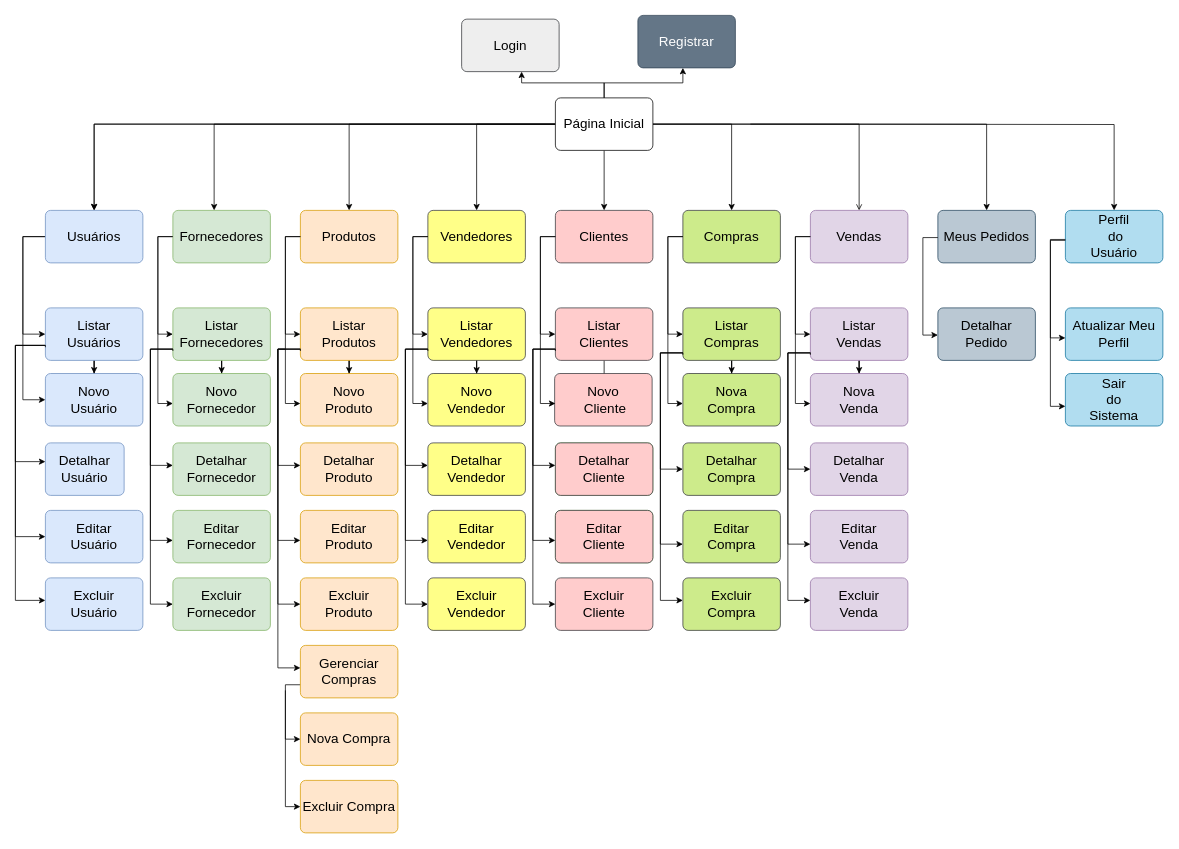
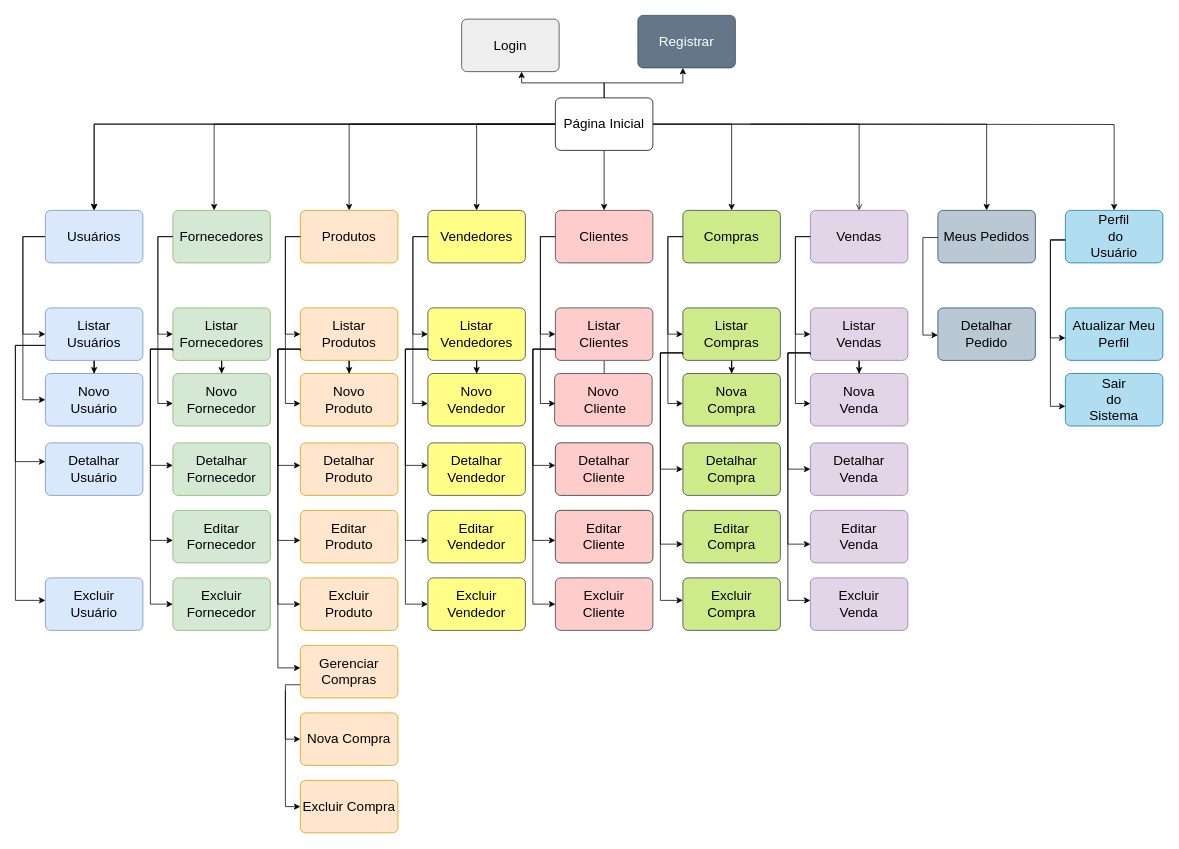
node "Detalhar Usuário": size 79x53 -> 98x53
edge "Listar Usuários" -> "Editar Usuário": removed
node "Editar Usuário": removed
